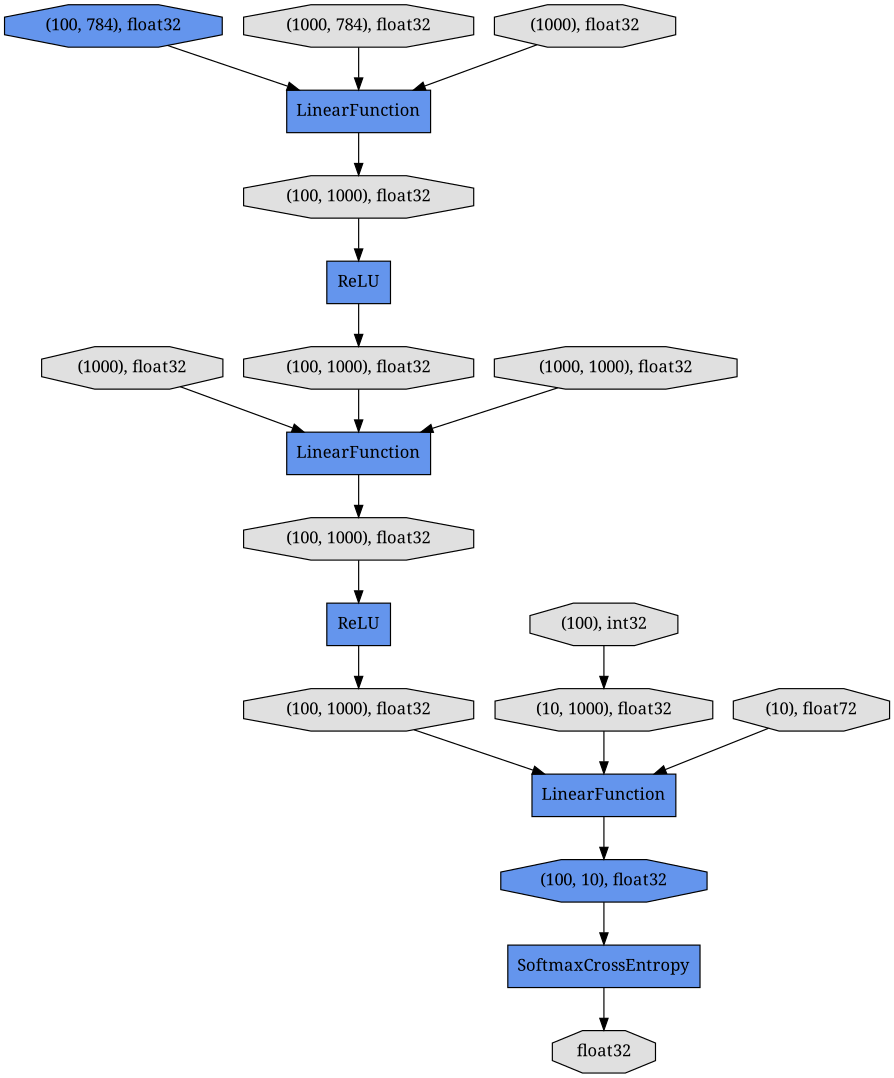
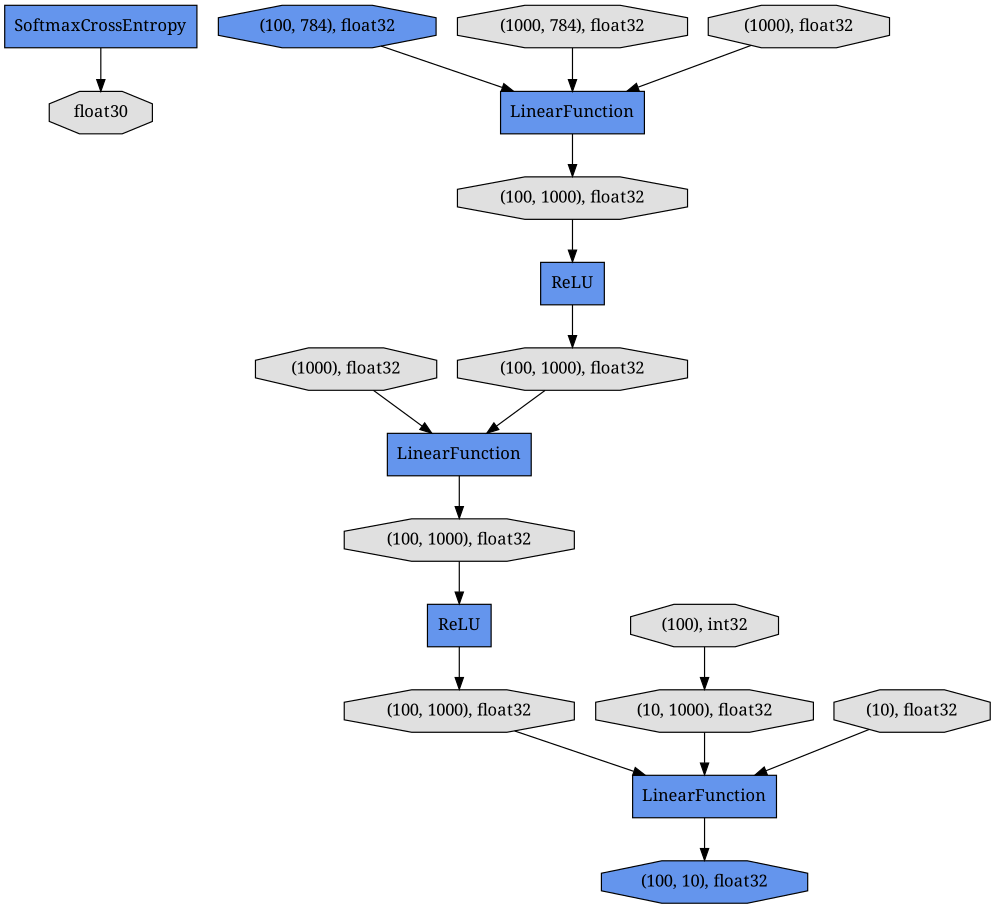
node "(1000, 1000), float32": removed
node "(10), float72": label "(10), float72" -> "(10), float32"
edge "(100, 10), float32" -> "SoftmaxCrossEntropy": removed
node "float32": label "float32" -> "float30"
